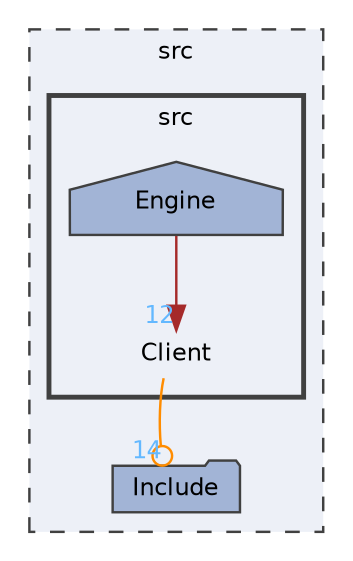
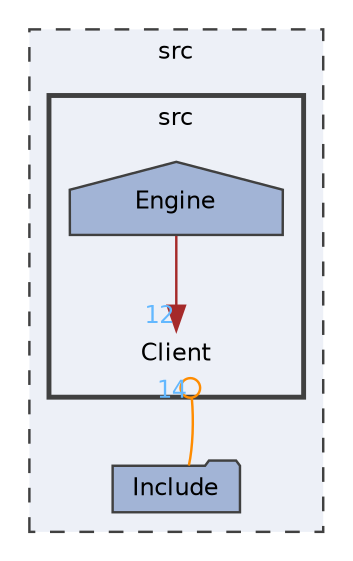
edge "Client" -> "Include": reversed
